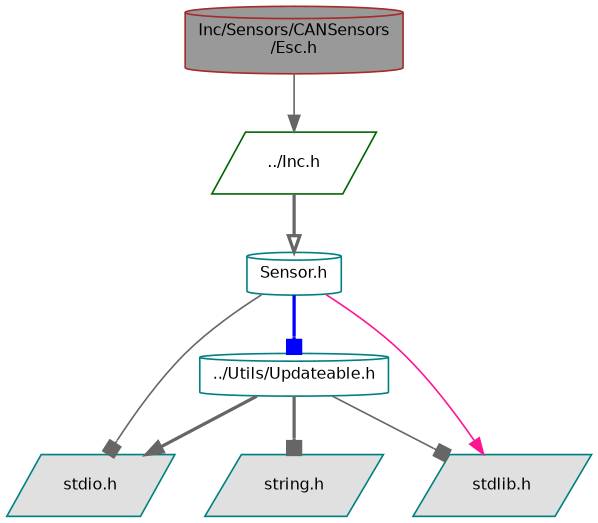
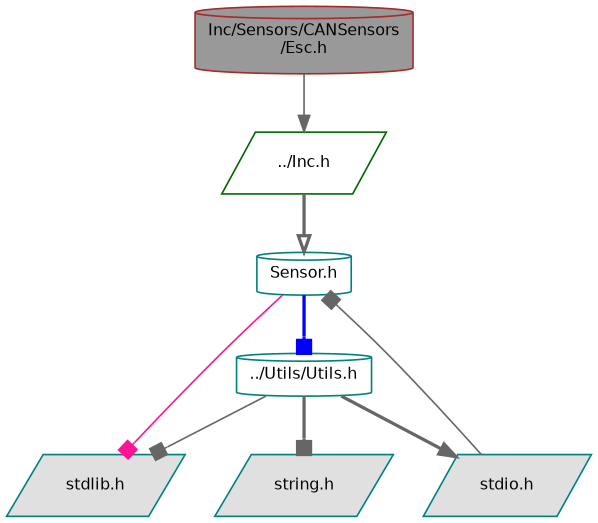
edge "Sensor.h" -> "stdio.h": reversed
edge "Sensor.h" -> "stdlib.h": arrowhead normal -> box
node "../Utils/Updateable.h": label "../Utils/Updateable.h" -> "../Utils/Utils.h"
